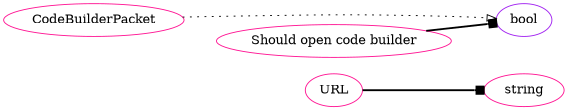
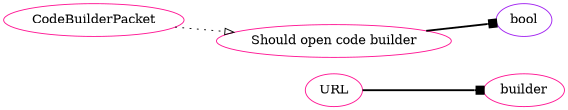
edge "CodeBuilderPacket" -> "bool": now "CodeBuilderPacket" -> "Should open code builder"
node "string": label "string" -> "builder"
